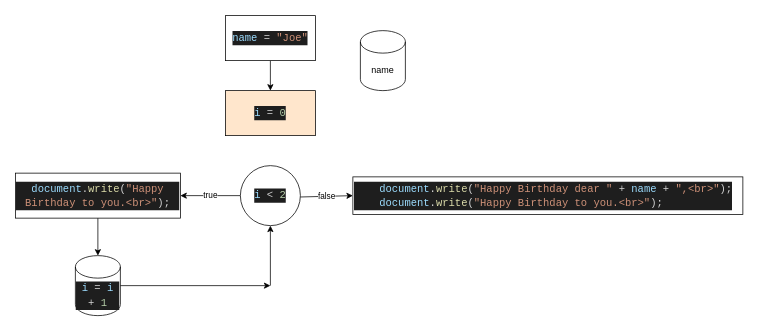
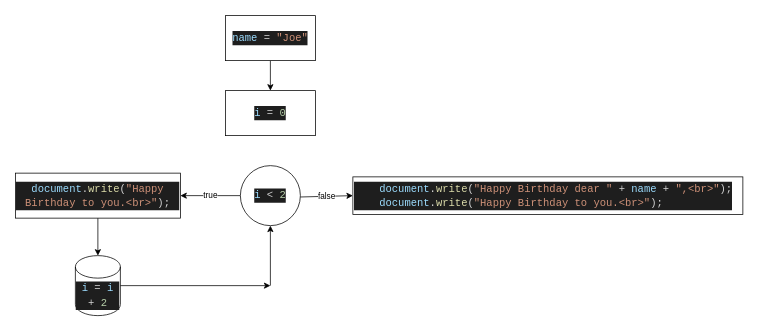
node "name": removed
node "i = 0": fillcolor #ffe6cc -> #ffffff
node "i = i + 1": label "i = i + 1" -> "i = i + 2"
